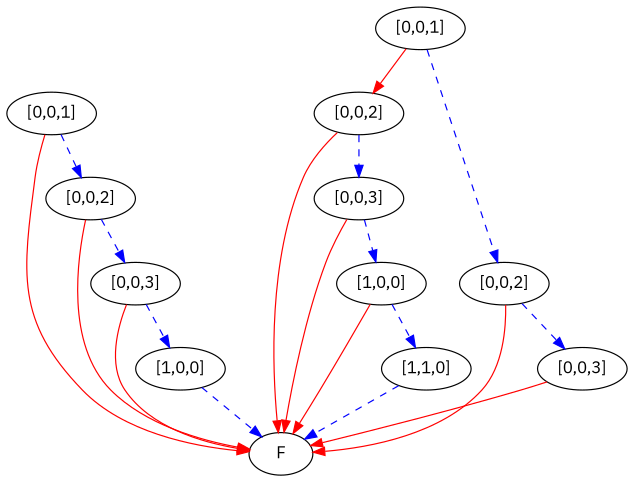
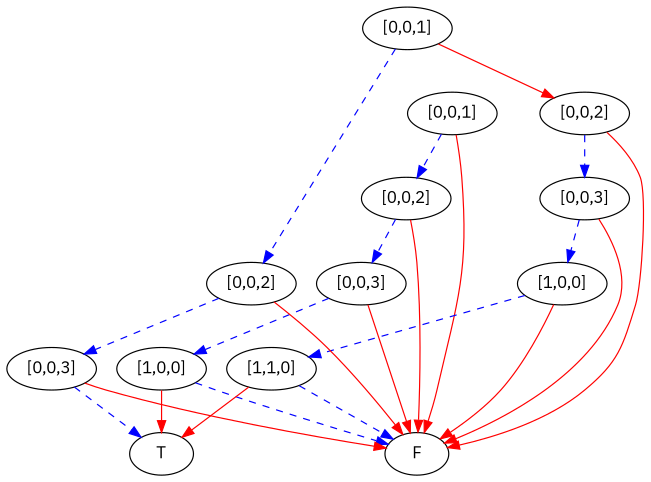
node "T": added
